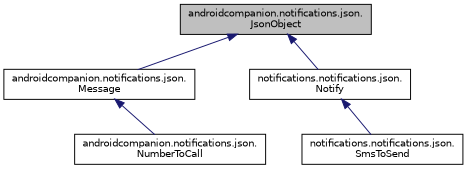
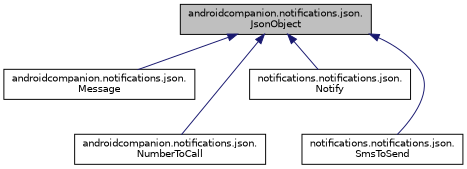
edge "androidcompanion.notifications.json. NumberToCall" -> "androidcompanion.notifications.json. Message": now "androidcompanion.notifications.json. NumberToCall" -> "androidcompanion.notifications.json. JsonObject"
edge "notifications.notifications.json. SmsToSend" -> "notifications.notifications.json. Notify": now "notifications.notifications.json. SmsToSend" -> "androidcompanion.notifications.json. JsonObject"
